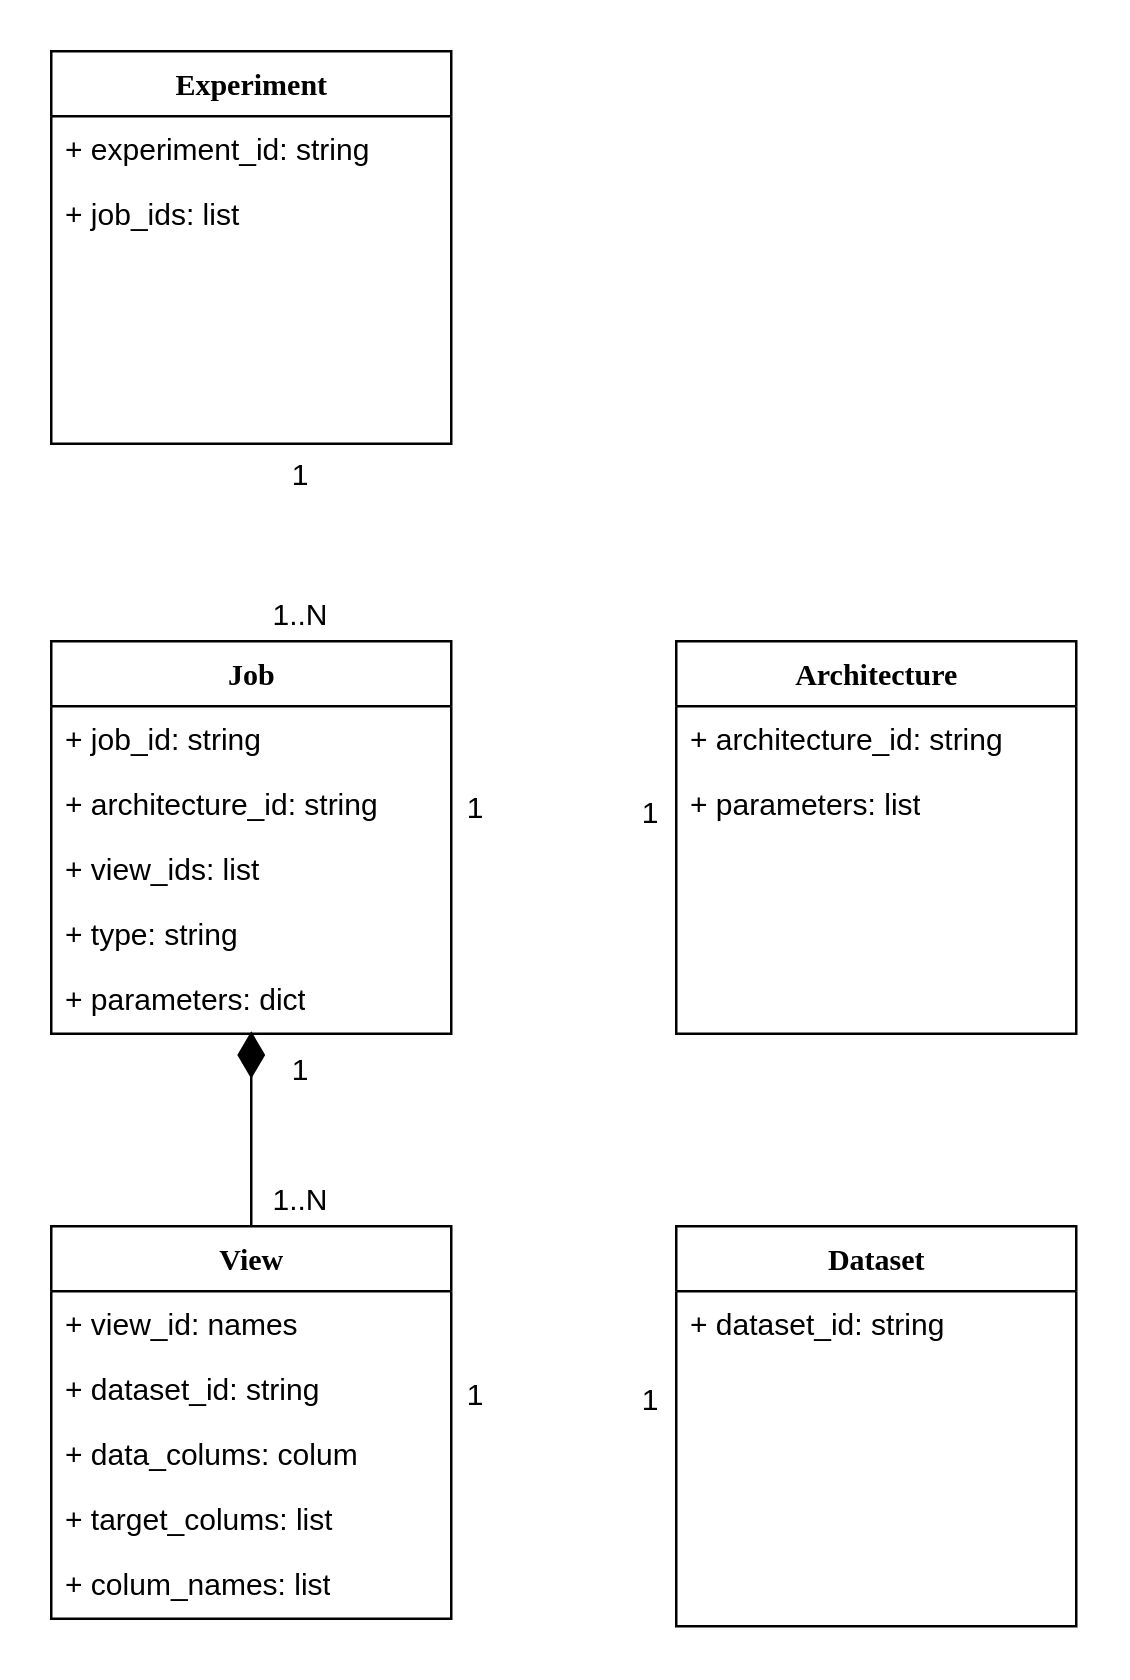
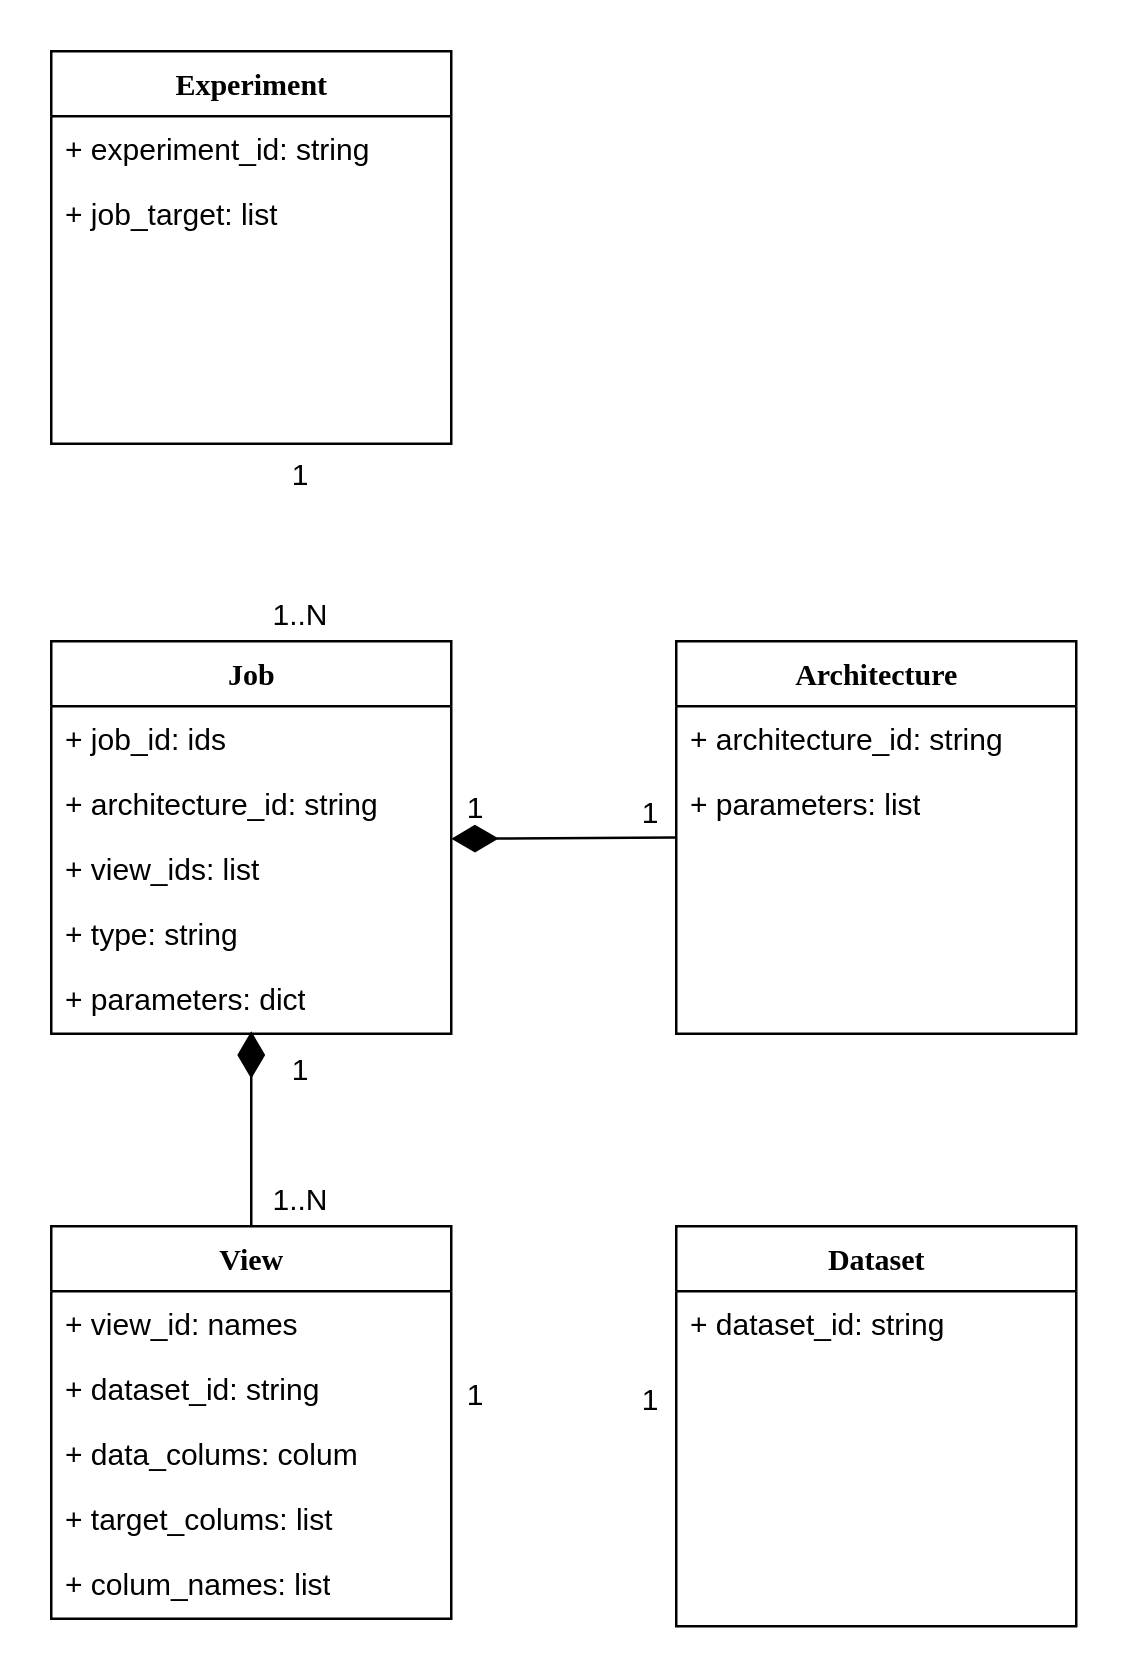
node "+ job_ids: list": label "+ job_ids: list" -> "+ job_target: list"
node "+ job_id: string": label "+ job_id: string" -> "+ job_id: ids"
edge "Architecture" -> "+ view_ids: list": added
